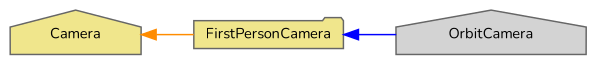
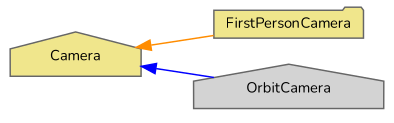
edge "OrbitCamera" -> "FirstPersonCamera": now "OrbitCamera" -> "Camera"
